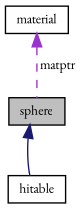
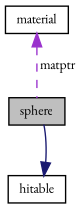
edge "hitable" -> "sphere": reversed
